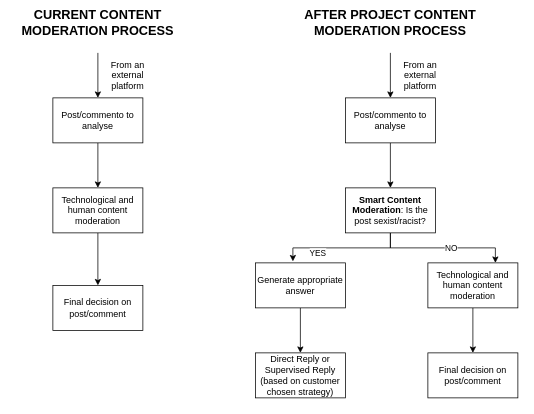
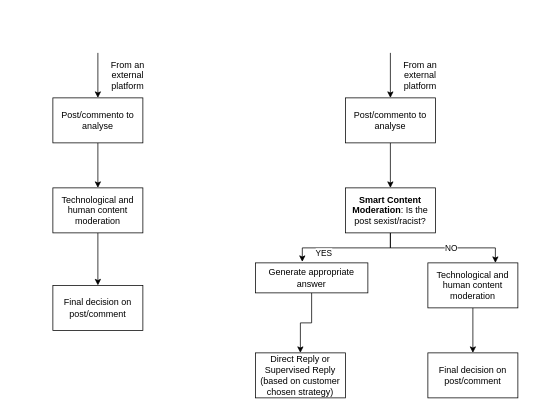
node "CURRENT CONTENT MODERATION PROCESS": removed
node "AFTER PROJECT CONTENT MODERATION PROCESS": removed
node "Generate appropriate answer": size 90x45 -> 113x30
